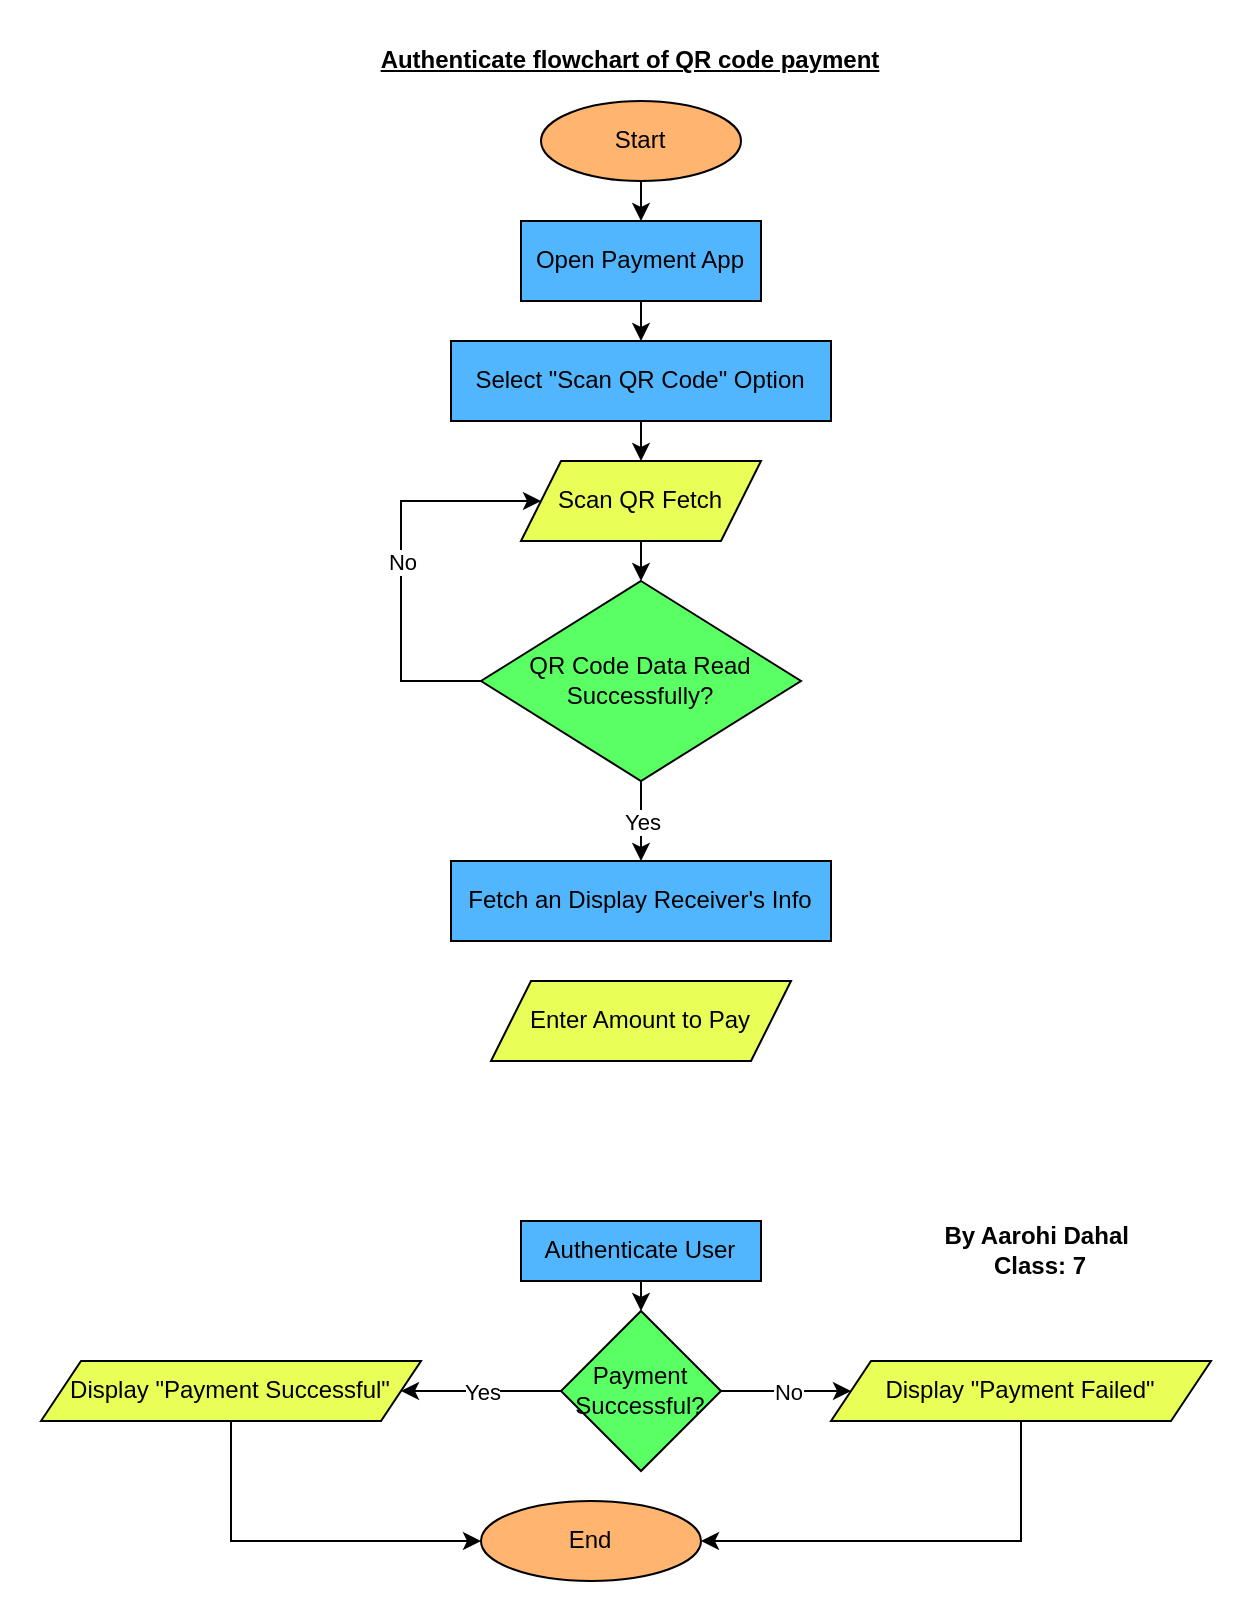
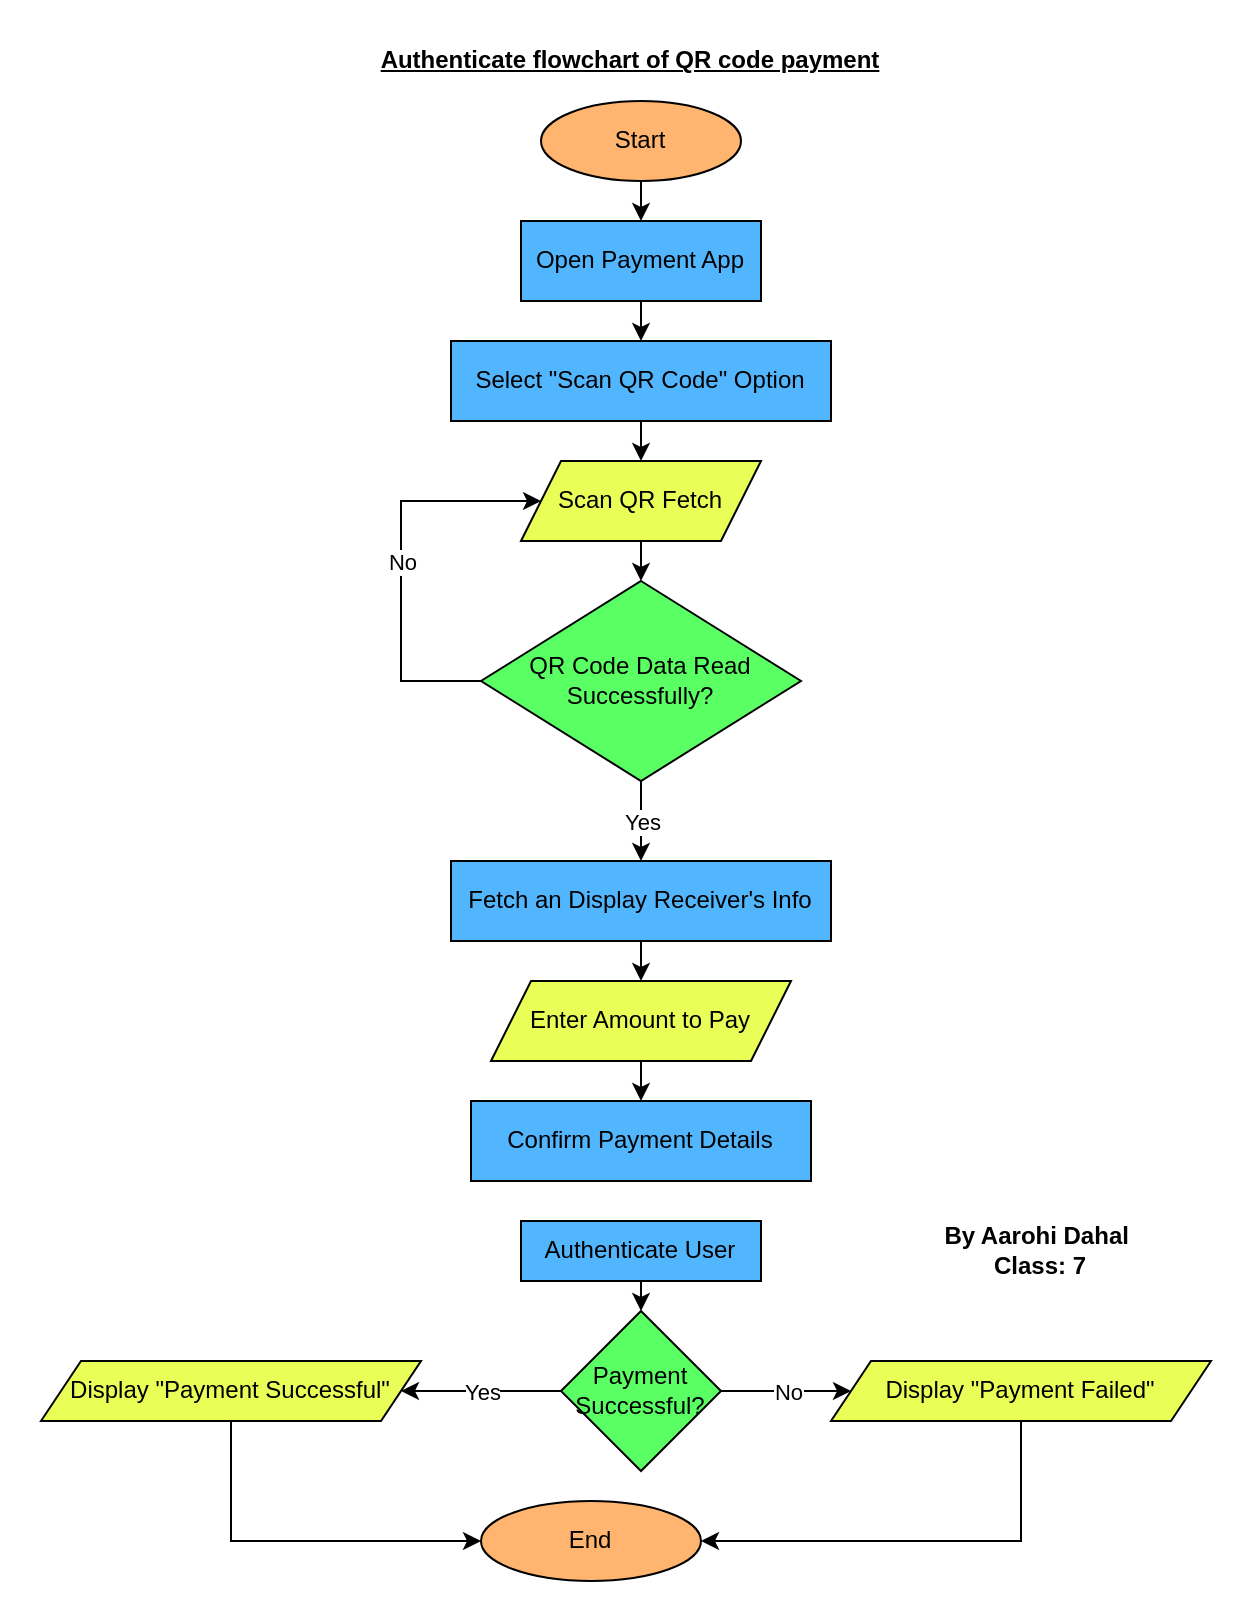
edge "Fetch an Display Receiver's Info" -> "Enter Amount to Pay": added
edge "Enter Amount to Pay" -> "Confirm Payment Details": added
node "Confirm Payment Details": added
